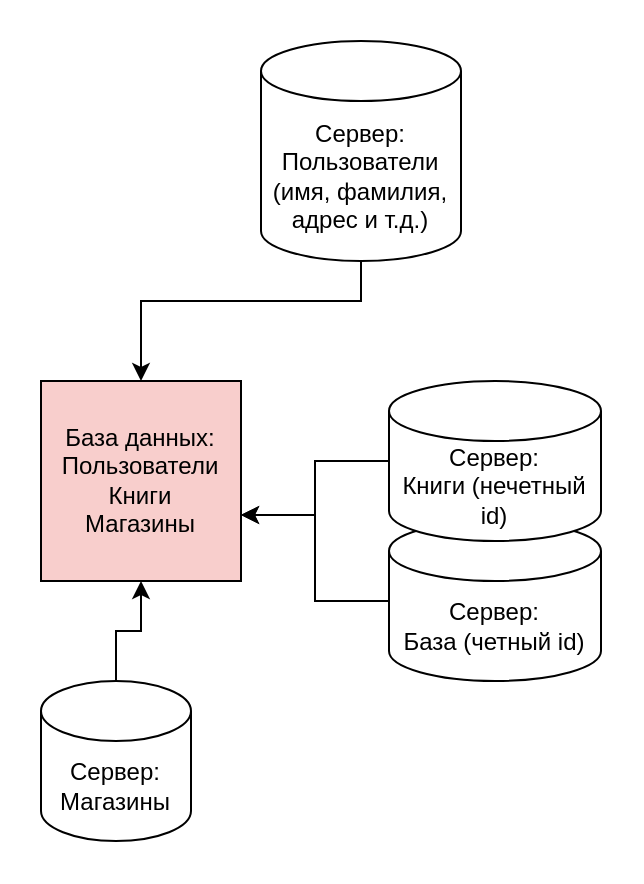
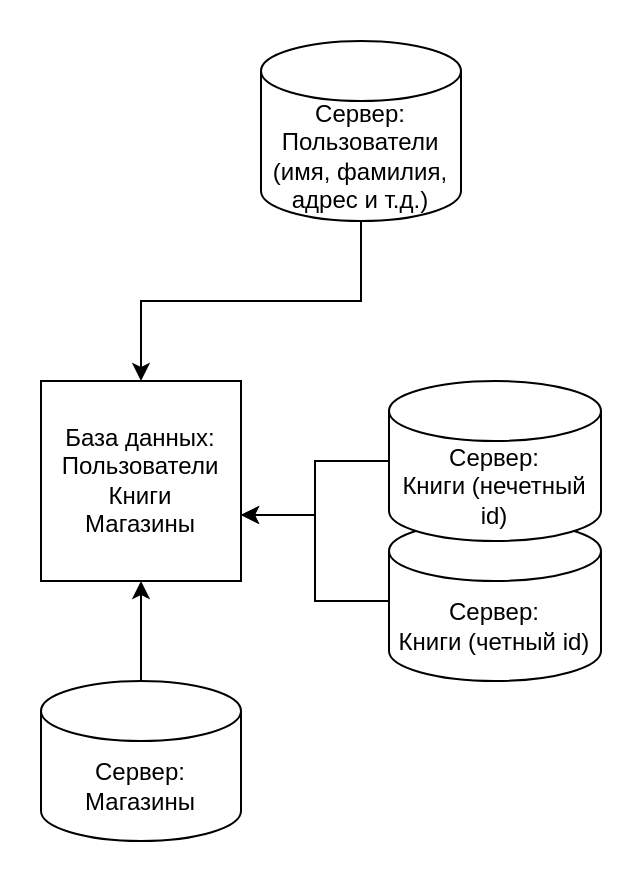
node "Сервер: Пользователи (имя, фамилия, адрес и т.д.)": size 200x220 -> 200x180
node "База данных: Пользователи Книги Магазины": fillcolor #f8cecc -> #ffffff
node "Сервер: База (четный id)": label "Сервер: База (четный id)" -> "Сервер: Книги (четный id)"
node "Сервер: Магазины": size 150x160 -> 200x160
